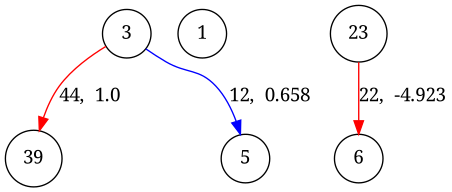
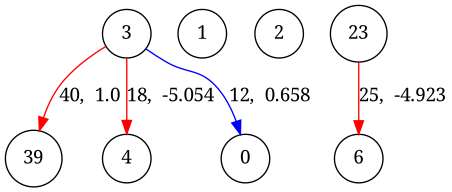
node "2": added
edge "3" -> "39": label "44,  1.0" -> "40,  1.0"
edge "23" -> "6": label "22,  -4.923" -> "25,  -4.923"
node "4": added
node "5": label "5" -> "0"
